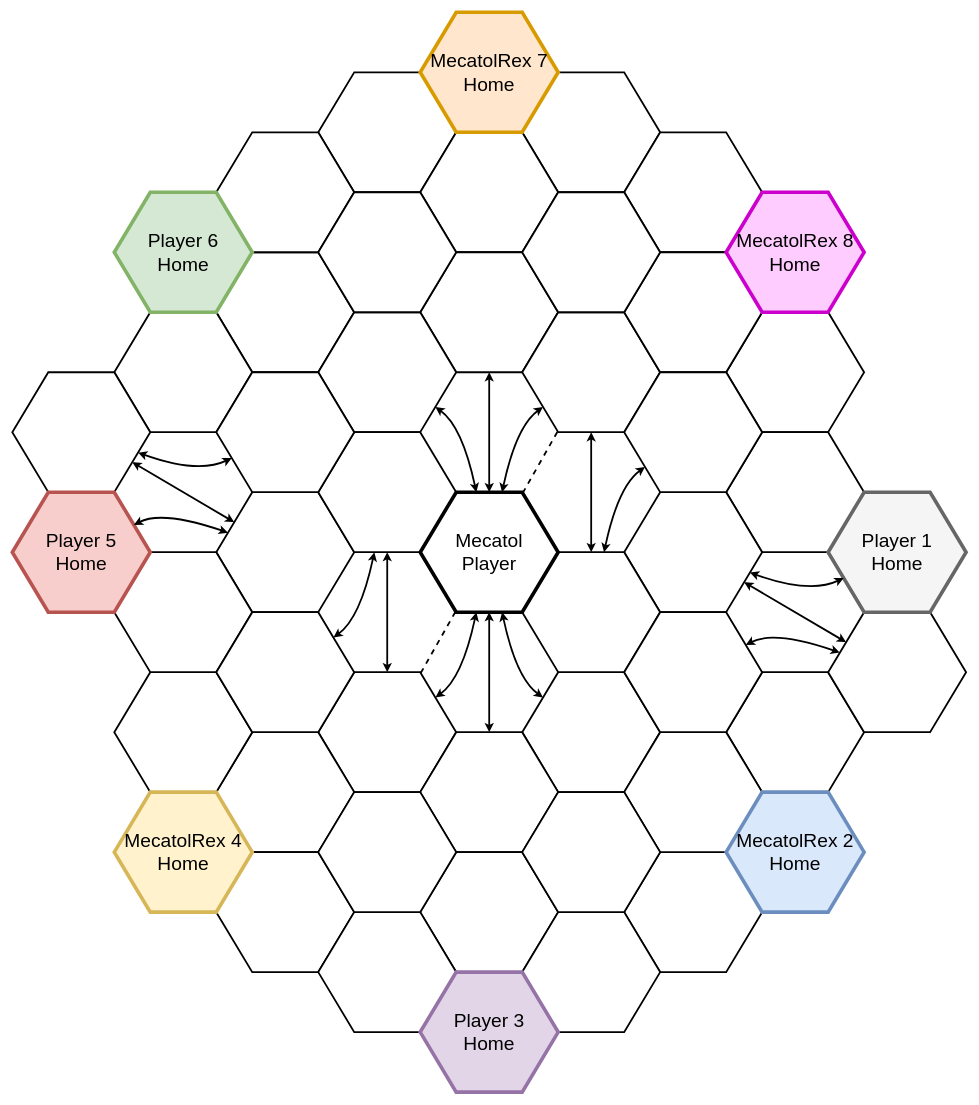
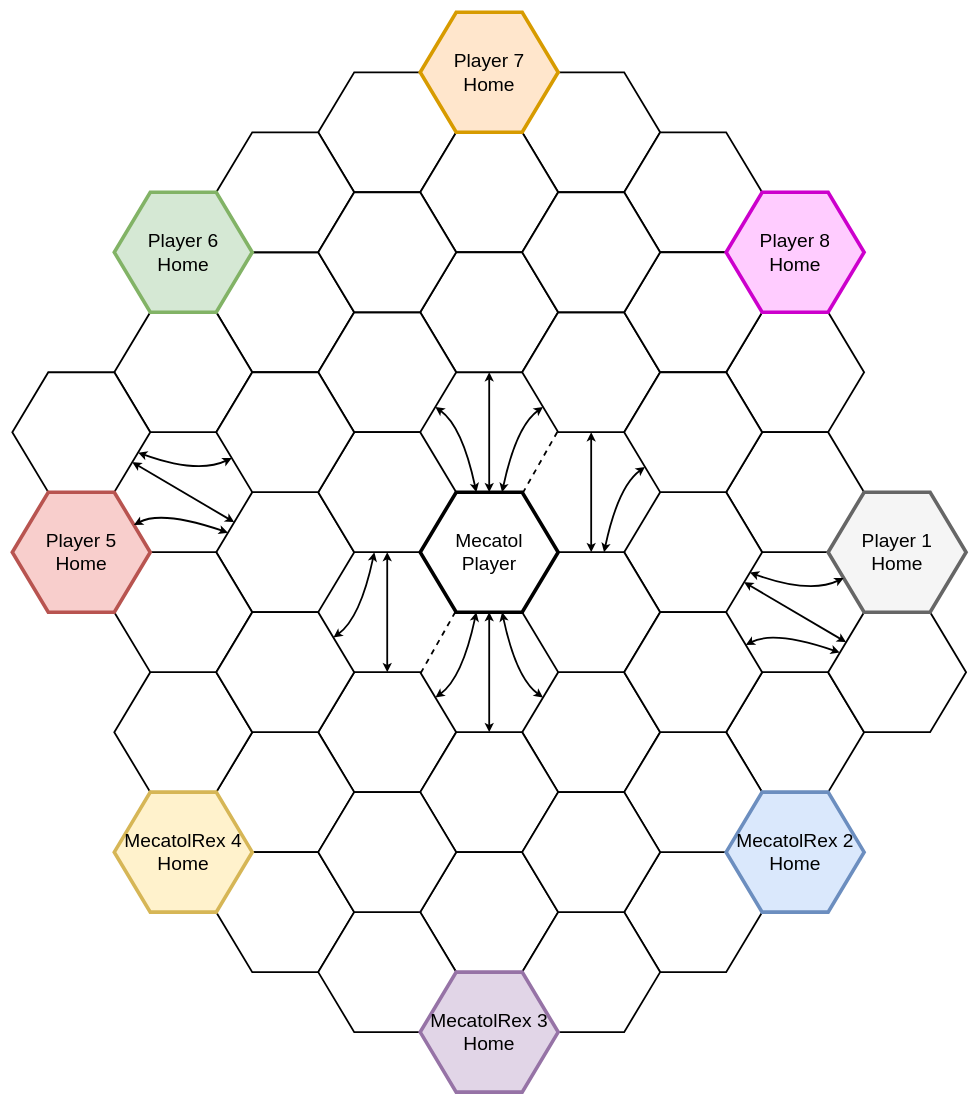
node "MecatolRex 7Home": label "MecatolRex 7Home" -> "Player 7Home"
node "MecatolRex 8 Home": label "MecatolRex 8 Home" -> "Player 8 Home"
node "Player 3Home": label "Player 3Home" -> "MecatolRex 3Home"
